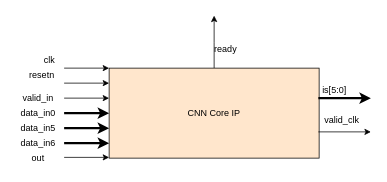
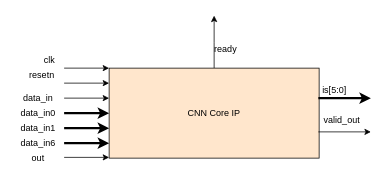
node "valid_in": label "valid_in" -> "data_in"
node "valid_clk": label "valid_clk" -> "valid_out"
node "data_in5": label "data_in5" -> "data_in1"
